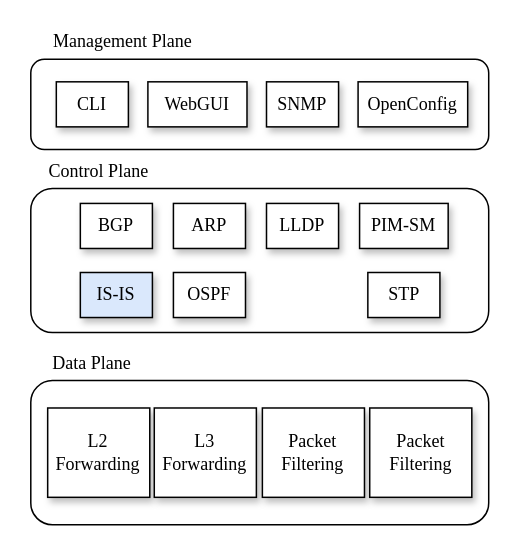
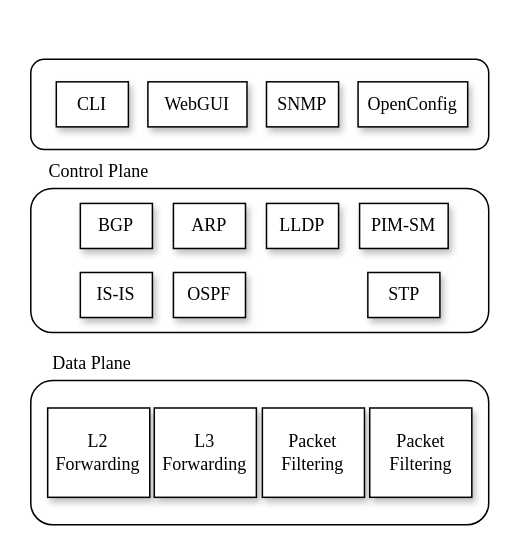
node "Management Plane": removed
node "IS-IS": fillcolor #dae8fc -> #ffffff
